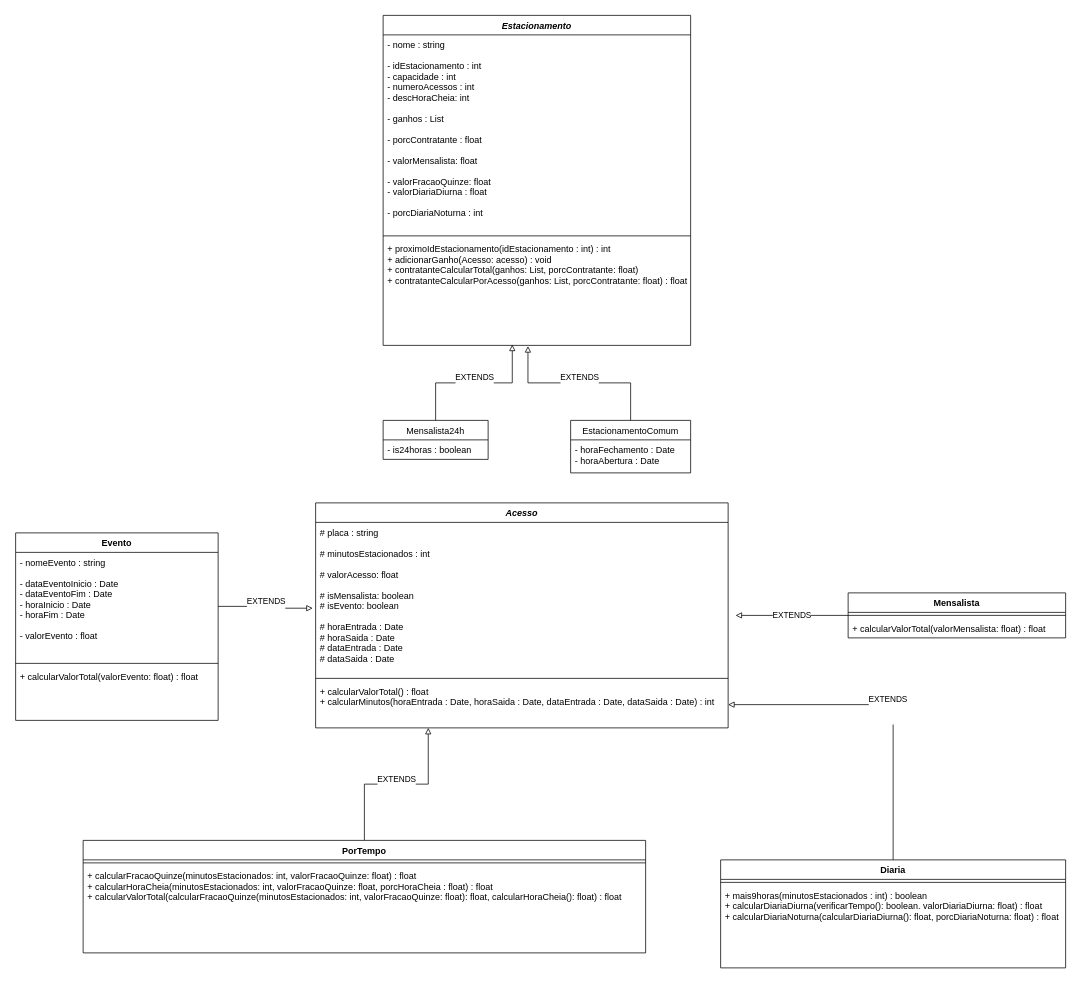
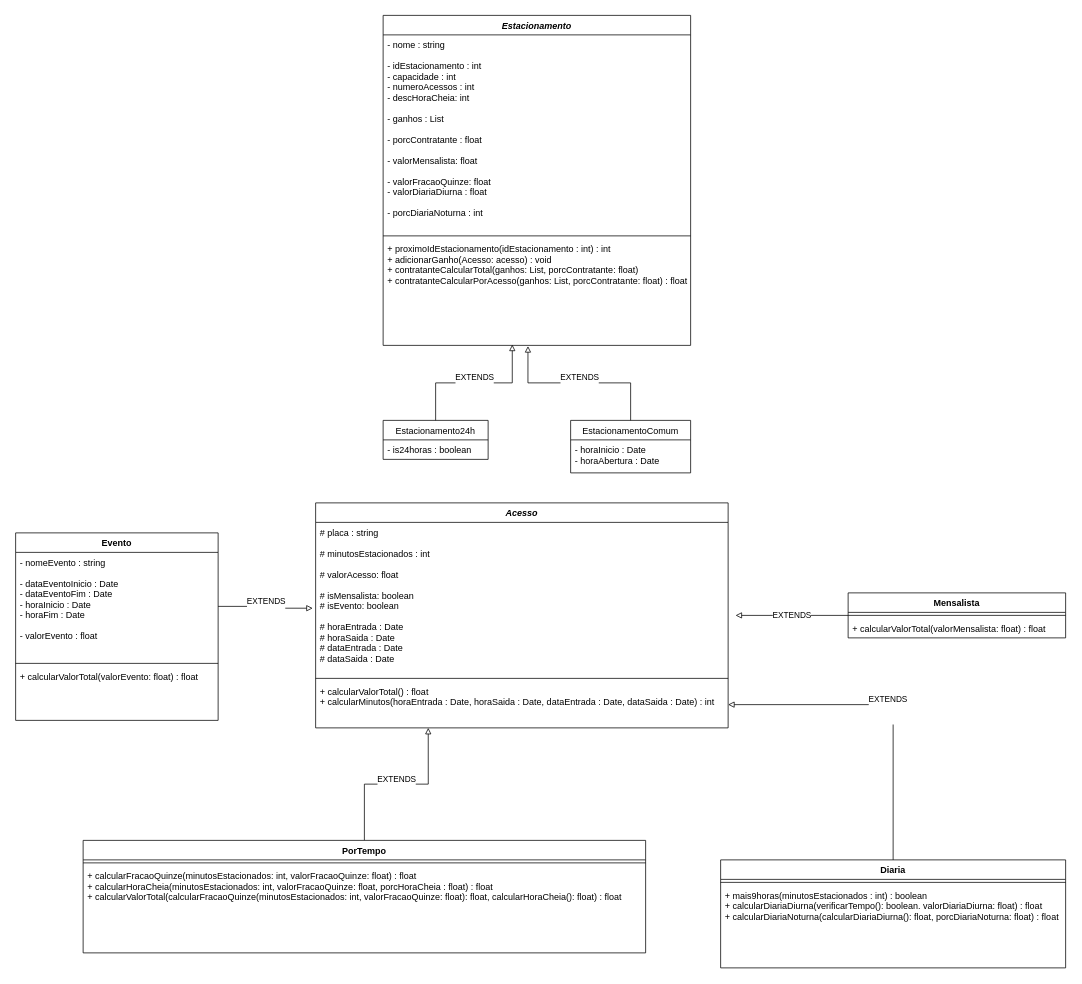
node "Mensalista24h": label "Mensalista24h" -> "Estacionamento24h"
node "- horaFechamento : Date - horaAbertura : Date": label "- horaFechamento : Date - horaAbertura : Date" -> "- horaInicio : Date - horaAbertura : Date"
